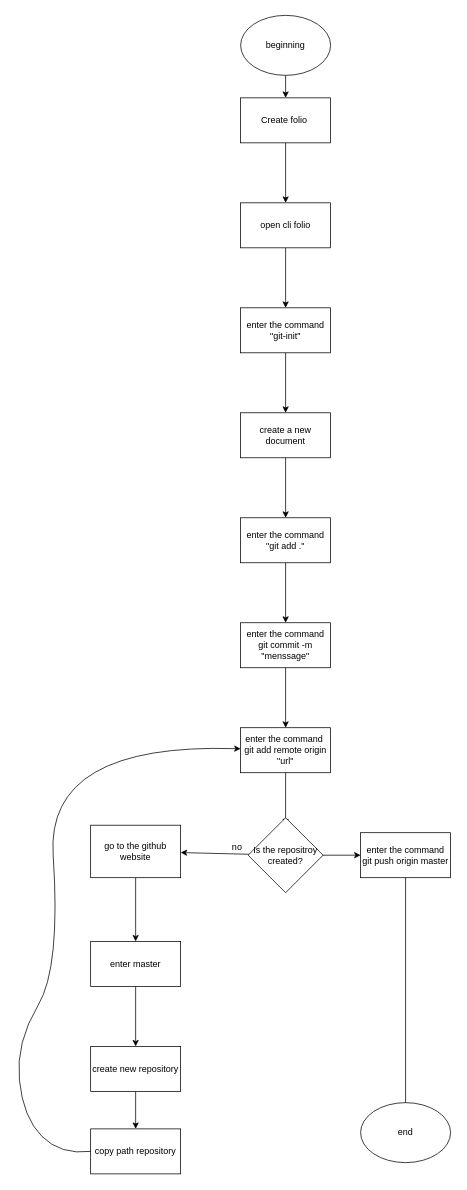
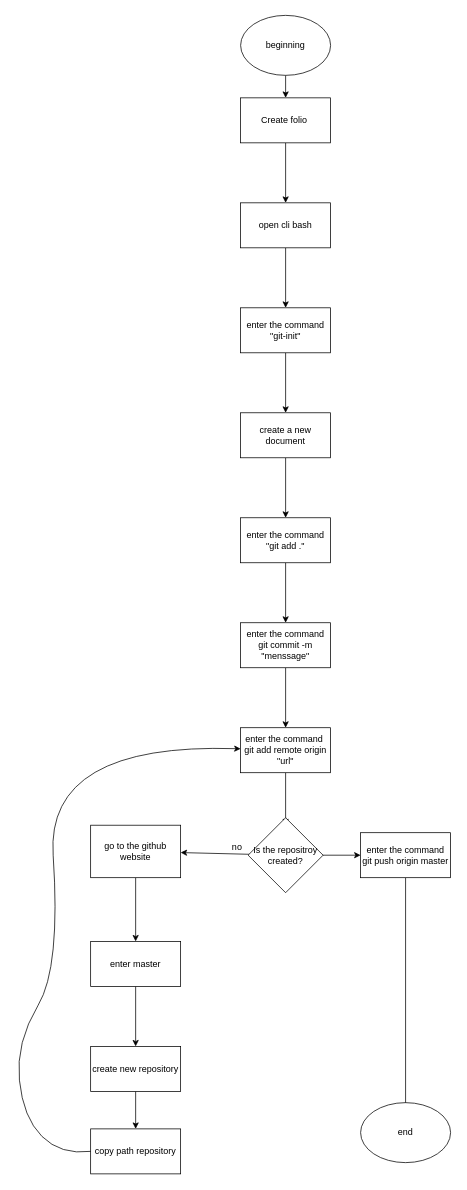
node "open cli folio": label "open cli folio" -> "open cli bash"
